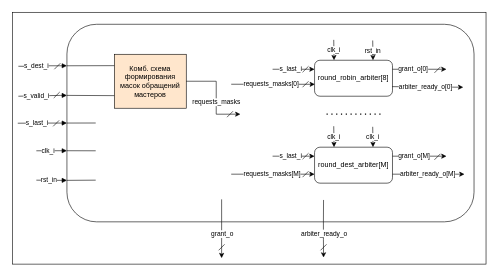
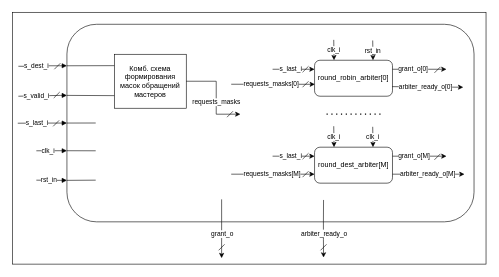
node "round_robin_arbiter[8]": label "round_robin_arbiter[8]" -> "round_robin_arbiter[0]"
node "Комб. схема формирования масок обращений мастеров": fillcolor #ffe6cc -> #ffffff
